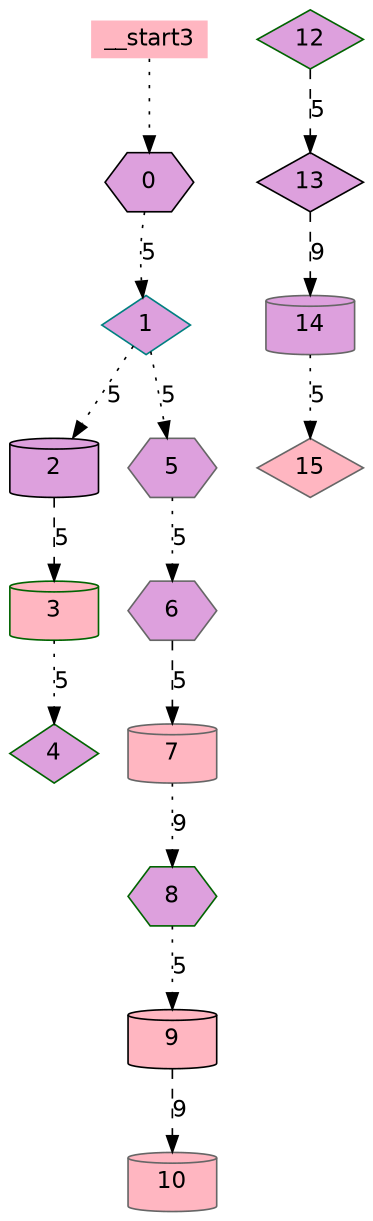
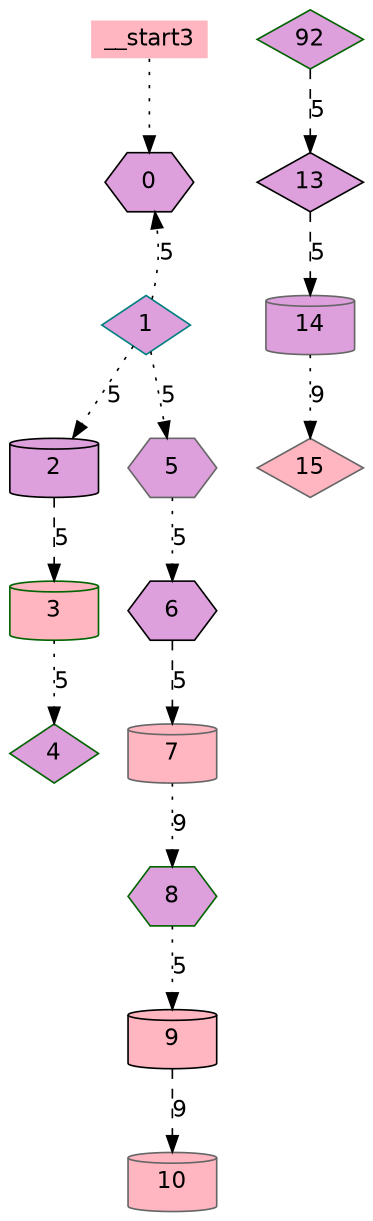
node "12": label "12" -> "92"
edge "0" -> "1": reversed
edge "13" -> "14": label "9" -> "5"
edge "14" -> "15": label "5" -> "9"
node "6": color gray40 -> black
